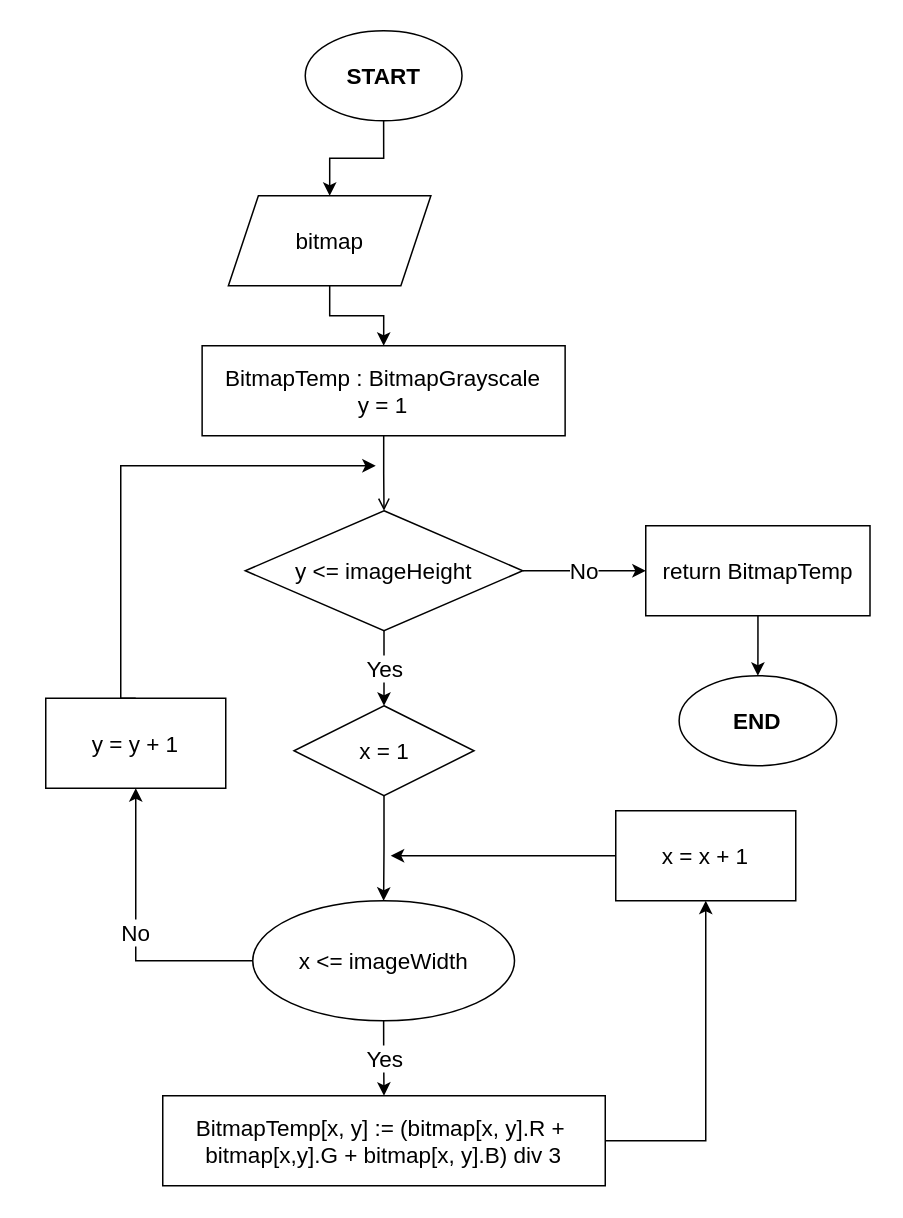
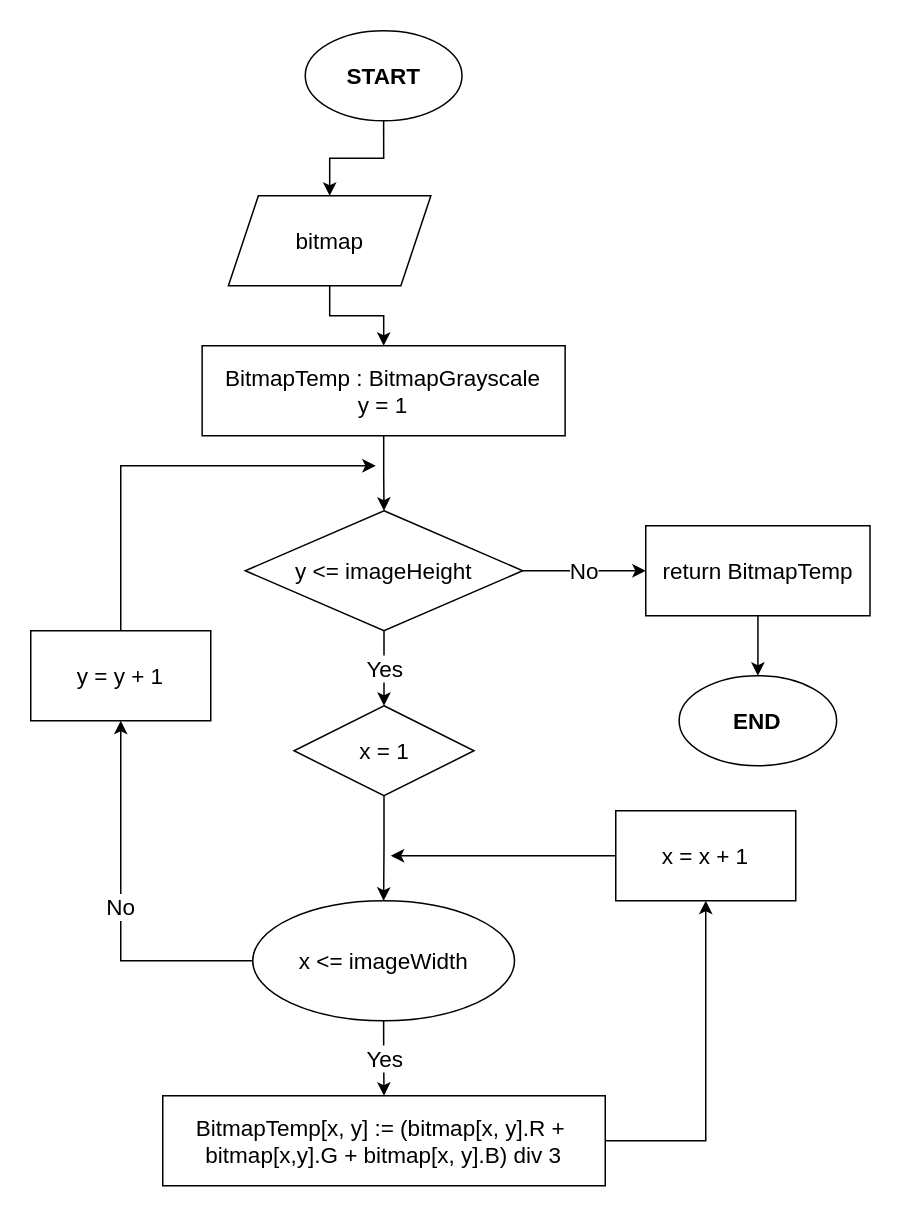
edge "BitmapTemp : BitmapGrayscale y = 1" -> "y <= imageHeight": arrowhead open -> classic
node "y = y + 1": moved (136, 743) -> (121, 676)
